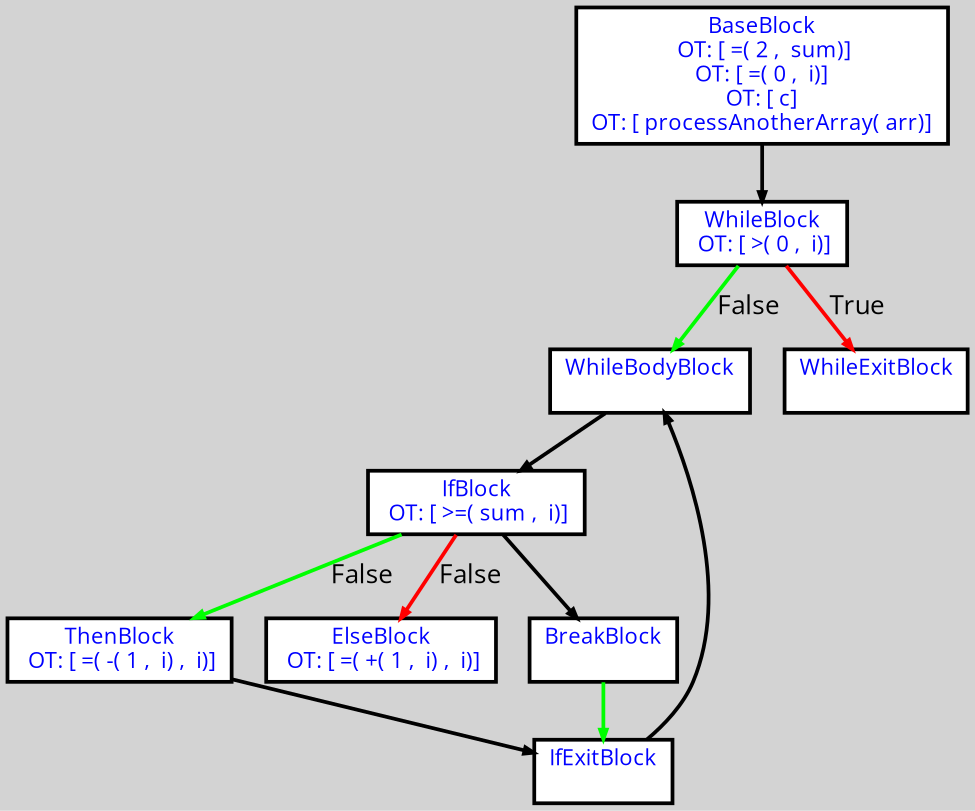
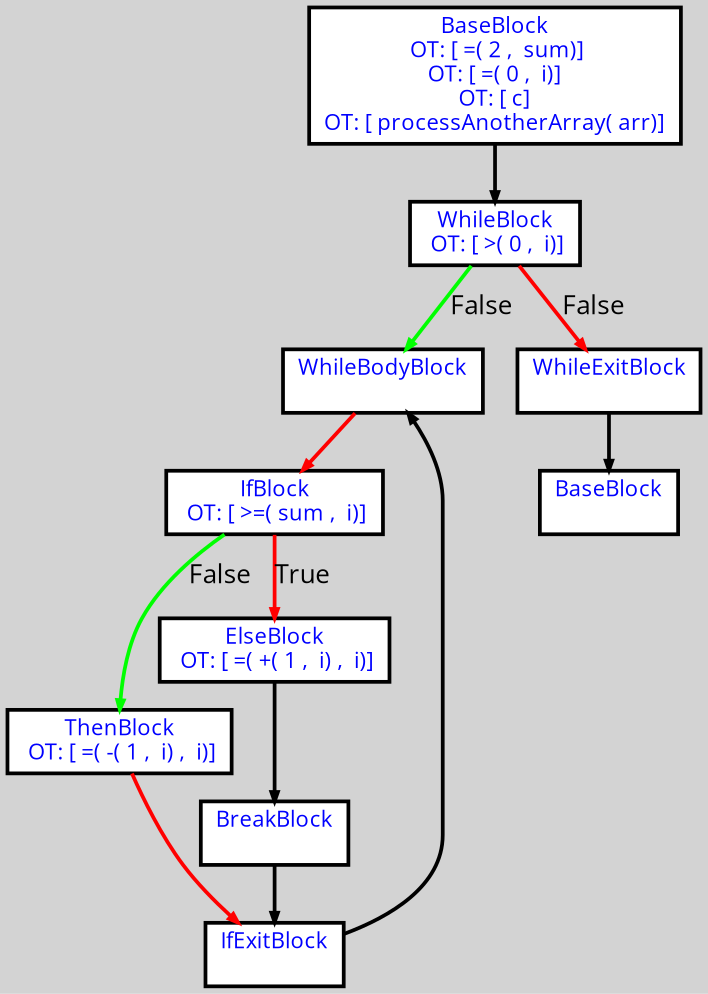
edge "WhileBlock OT: [ >( 0 ,  i)]" -> "WhileExitBlock": label "True" -> "False"
edge "WhileBodyBlock" -> "IfBlock OT: [ >=( sum ,  i)]": color black -> red
node "BaseBlock": added
edge "IfBlock OT: [ >=( sum ,  i)]" -> "BreakBlock": now "ElseBlock OT: [ =( +( 1 ,  i) ,  i)]" -> "BreakBlock"
edge "IfBlock OT: [ >=( sum ,  i)]" -> "ElseBlock OT: [ =( +( 1 ,  i) ,  i)]": label "False" -> "True"
edge "BreakBlock" -> "IfExitBlock": color green -> black
edge "ThenBlock OT: [ =( -( 1 ,  i) ,  i)]" -> "IfExitBlock": color black -> red
